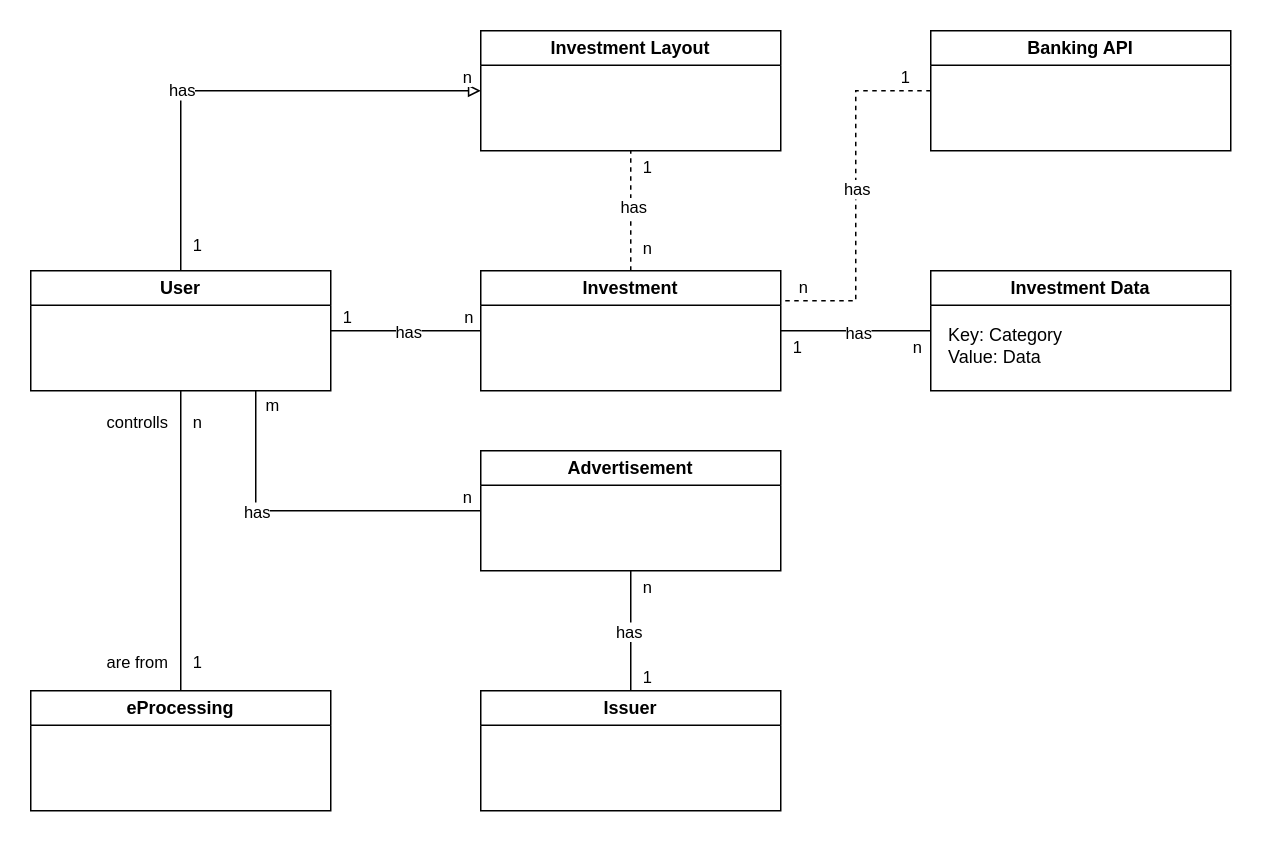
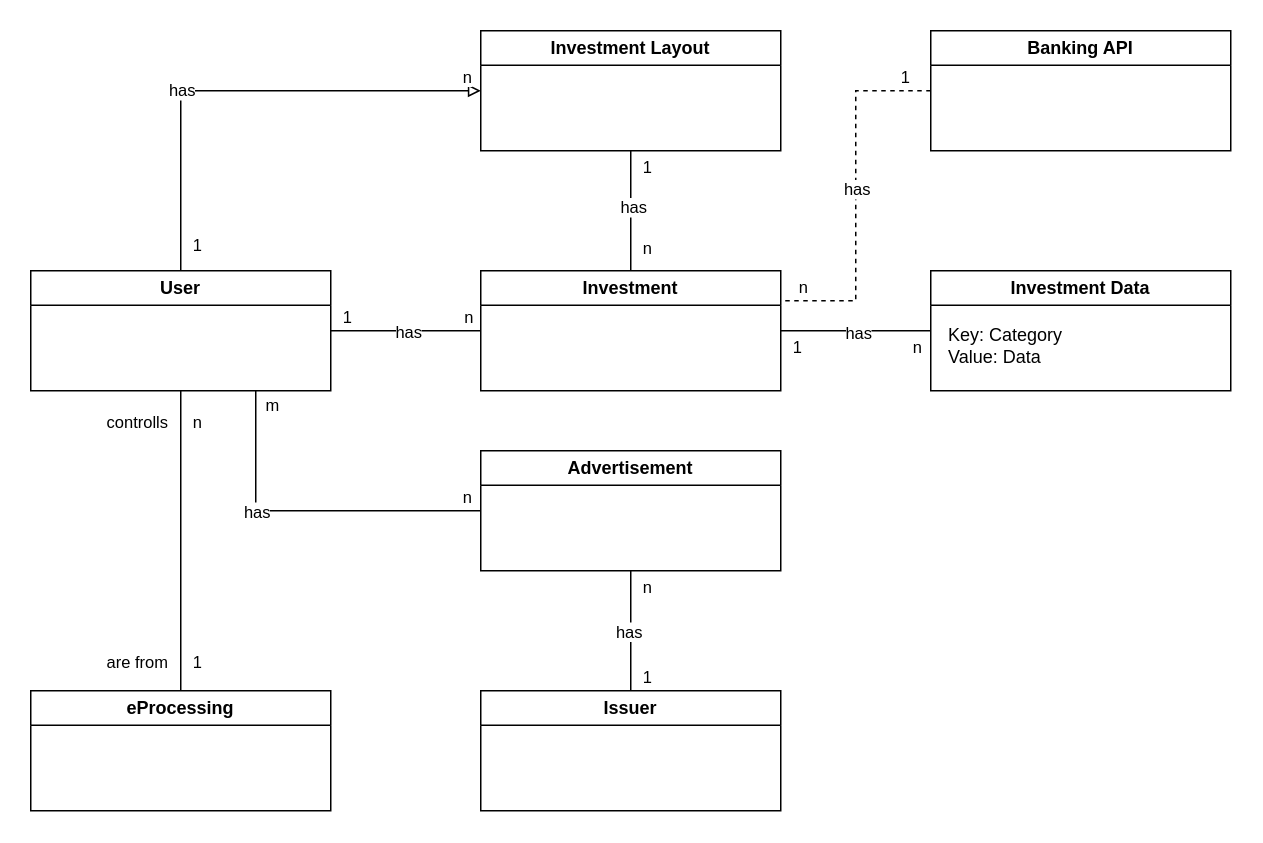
edge "Investment Layout" -- "Investment": style dashed -> solid
